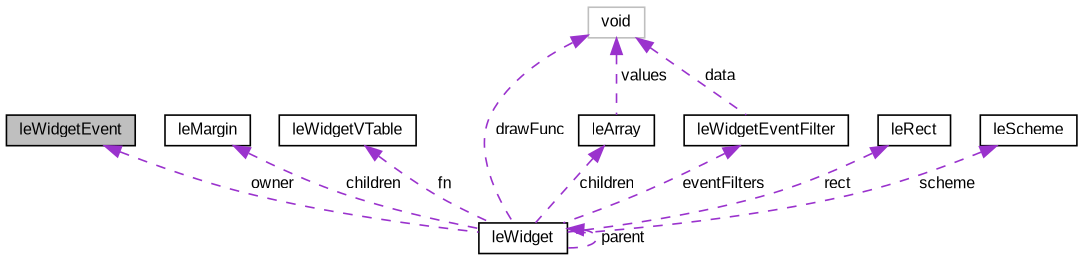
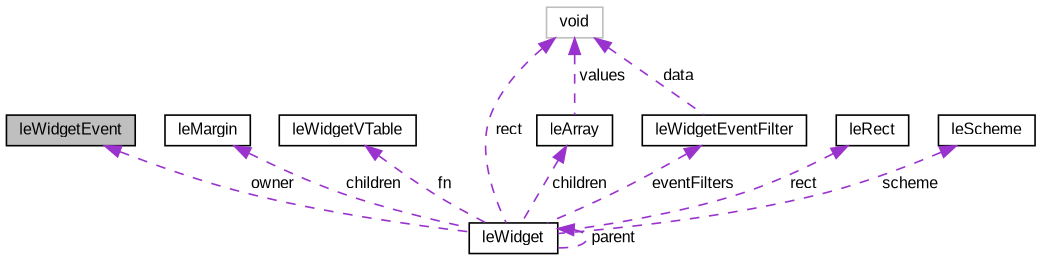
edge "leWidget" -> "void": label " drawFunc" -> " rect"
